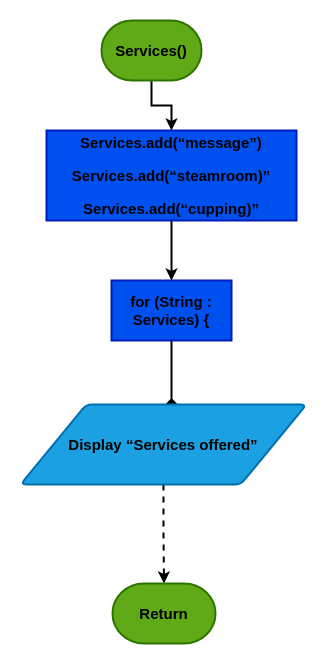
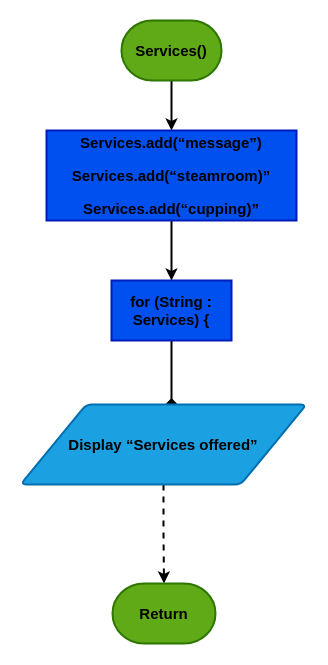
node "Services()": moved (152, 51) -> (172, 51)
